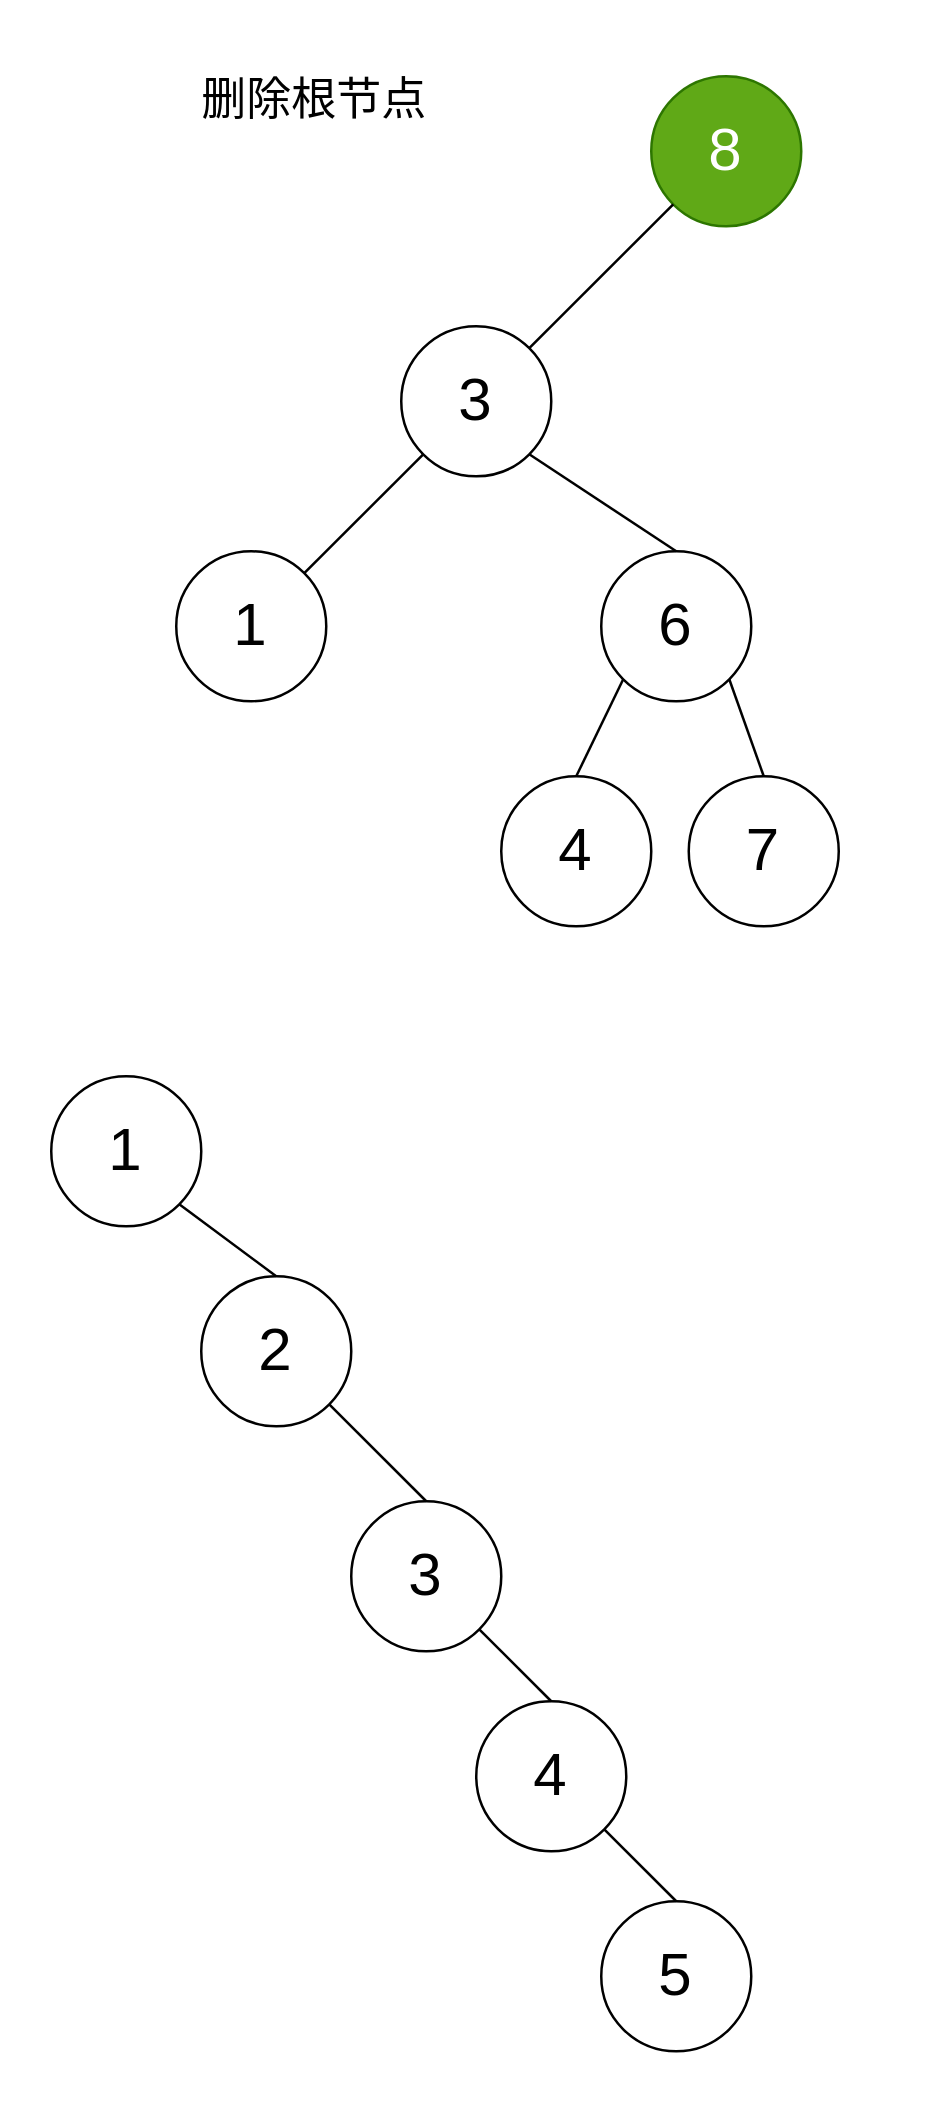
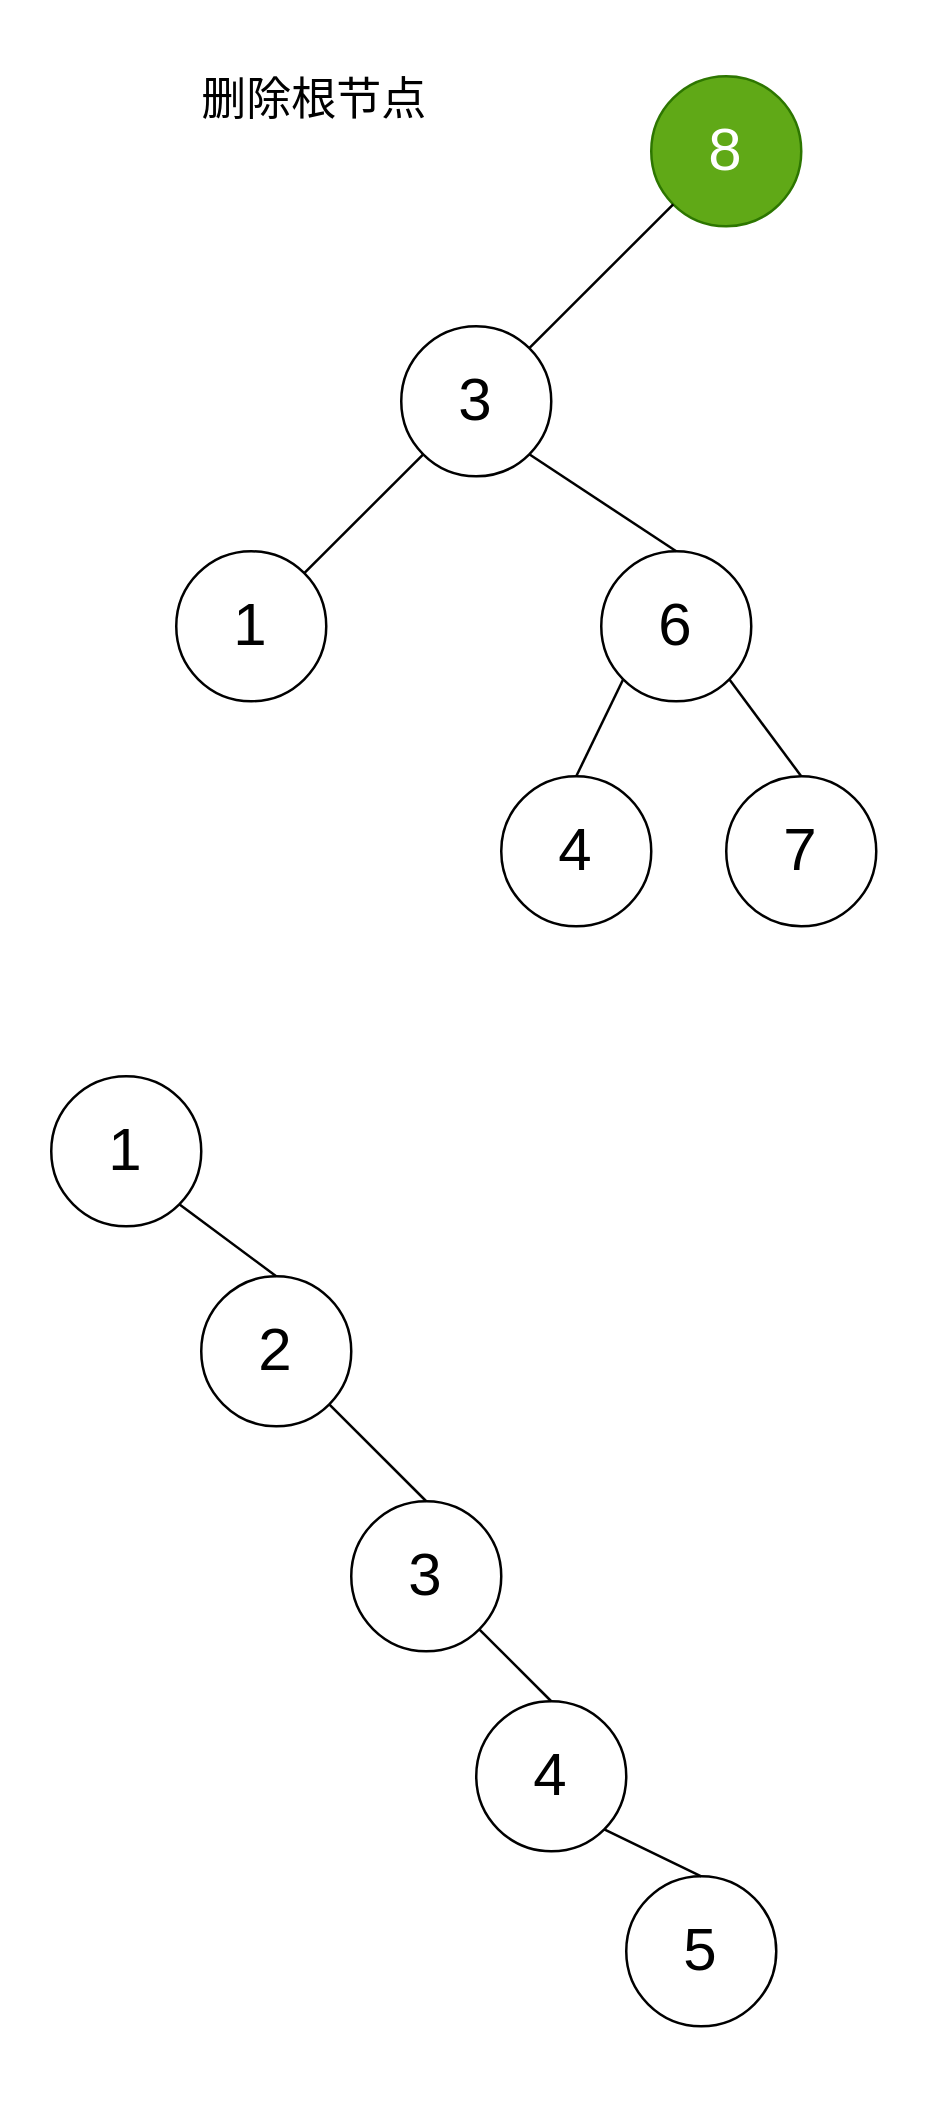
node "7": moved (764, 851) -> (801, 851)
node "5": moved (676, 1976) -> (701, 1951)
